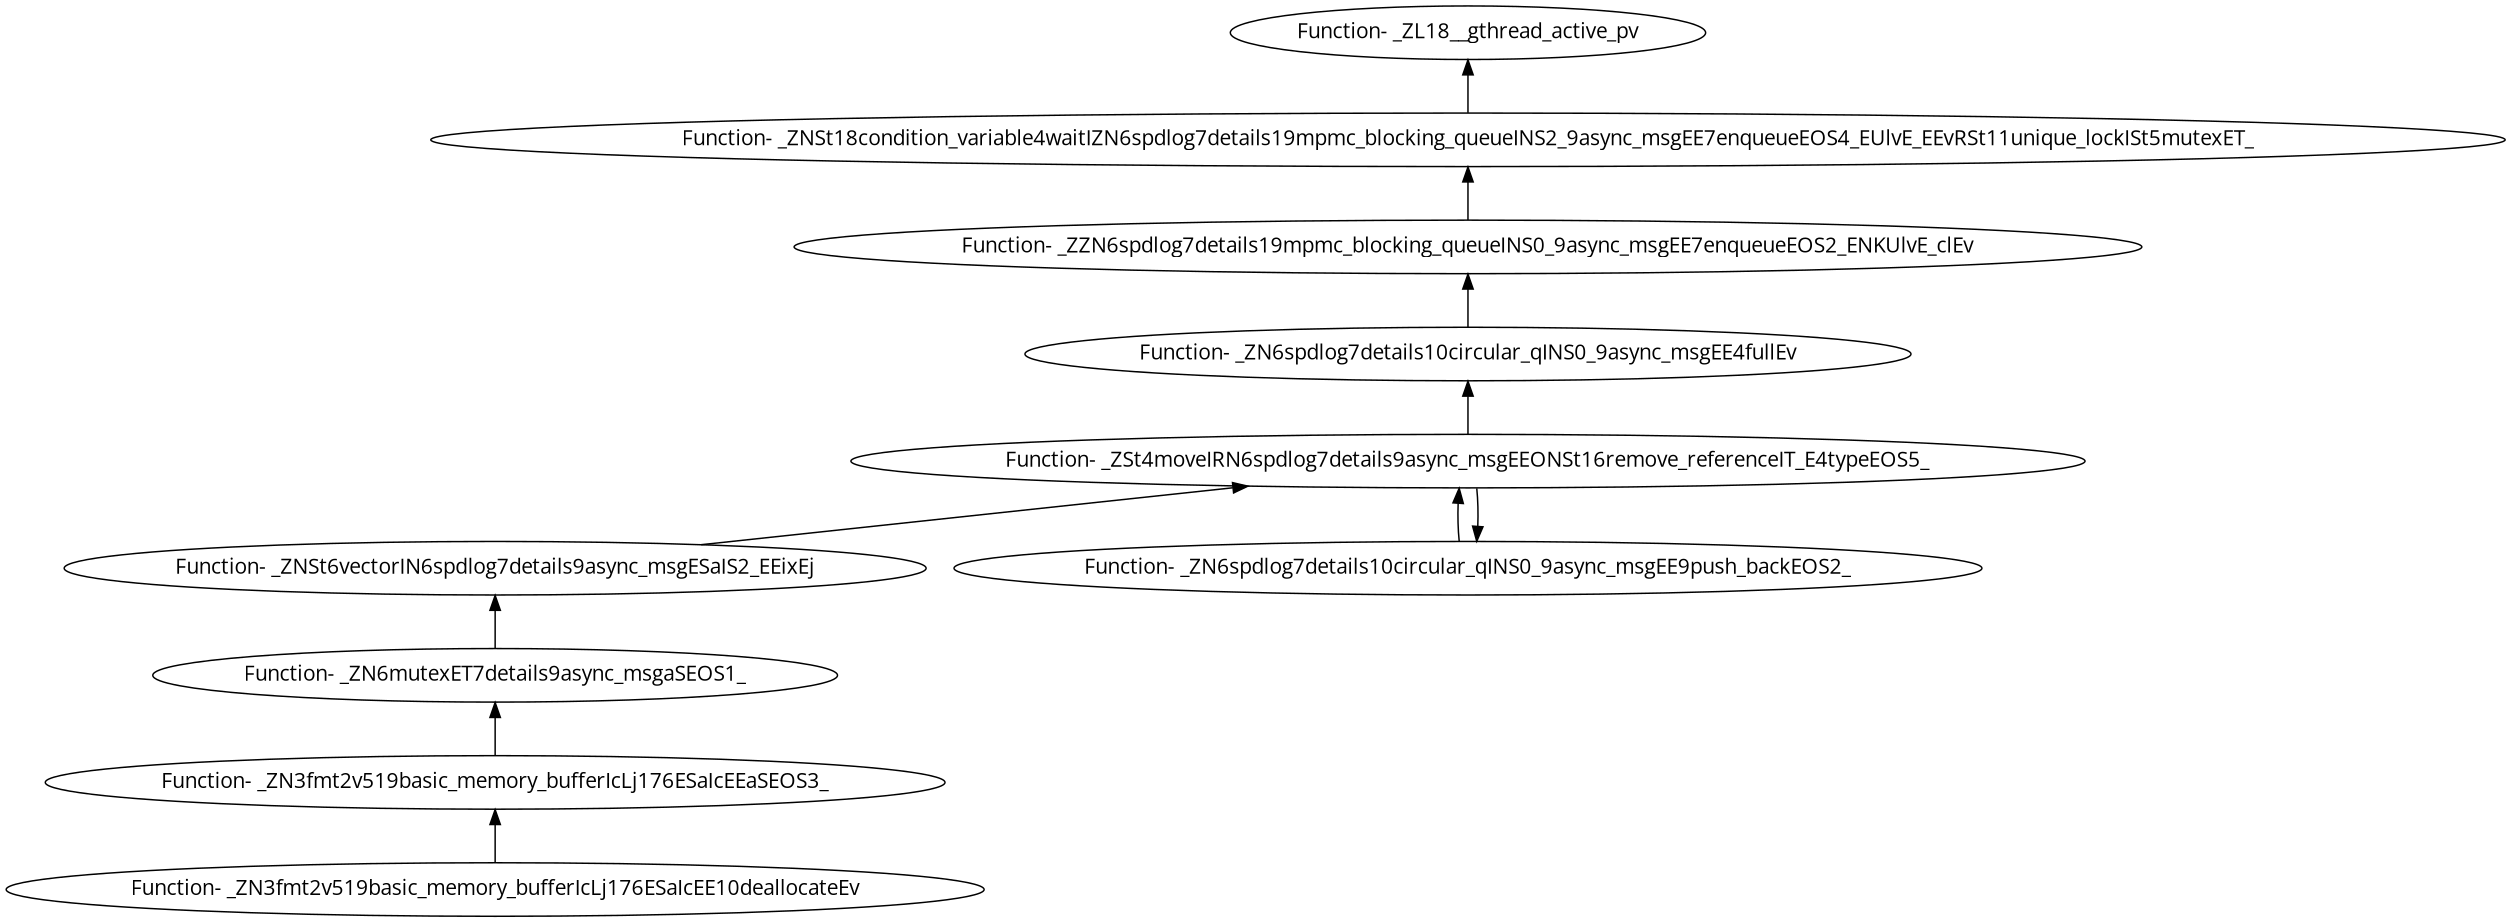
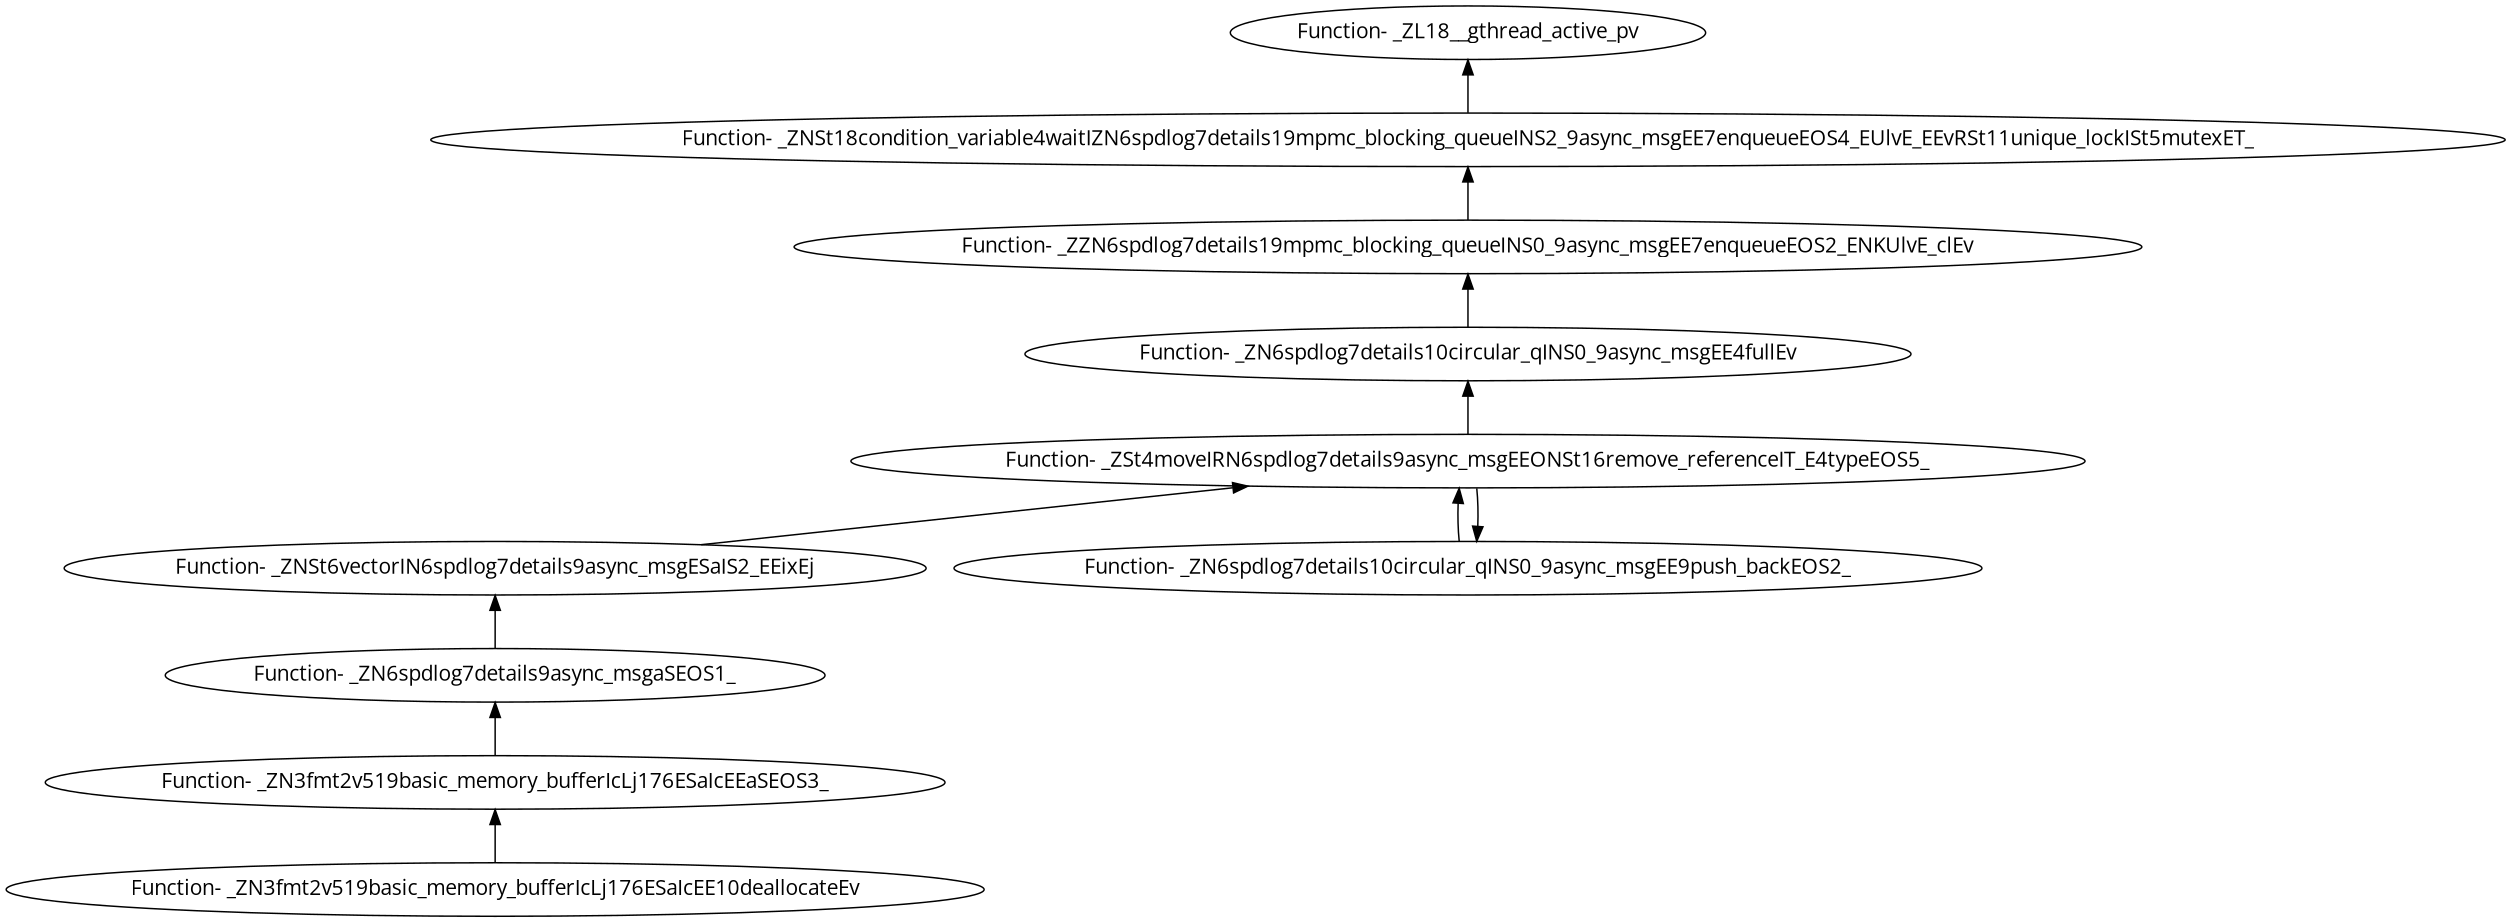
node "Function- _ZN6mutexET7details9async_msgaSEOS1_": label "Function- _ZN6mutexET7details9async_msgaSEOS1_" -> "Function- _ZN6spdlog7details9async_msgaSEOS1_"
